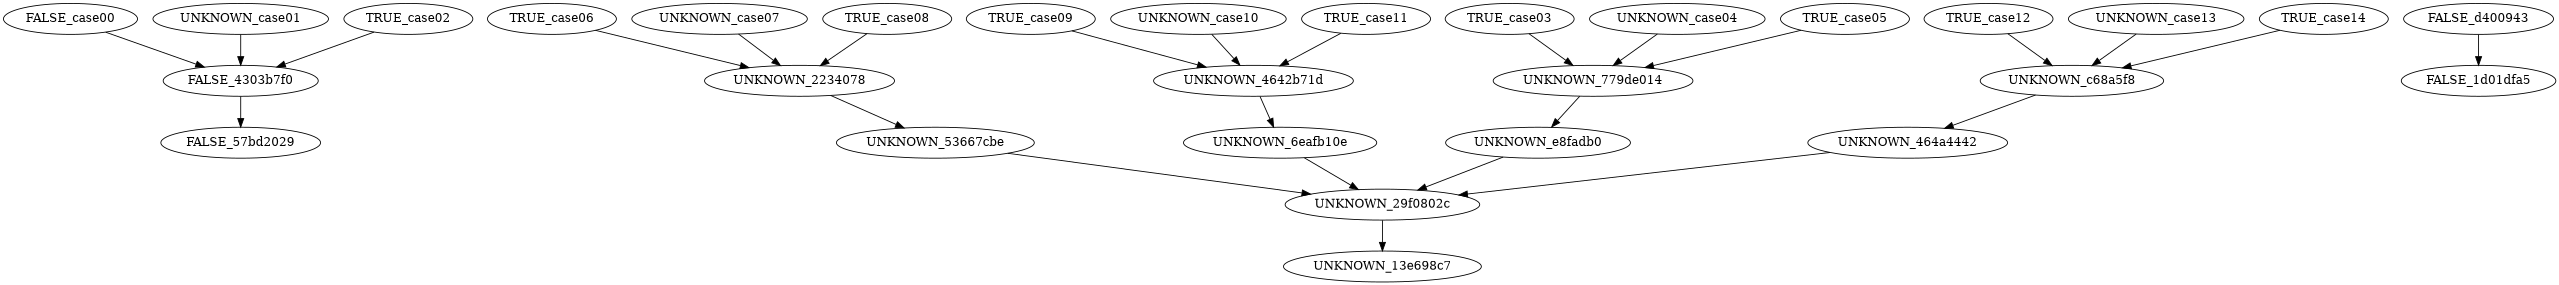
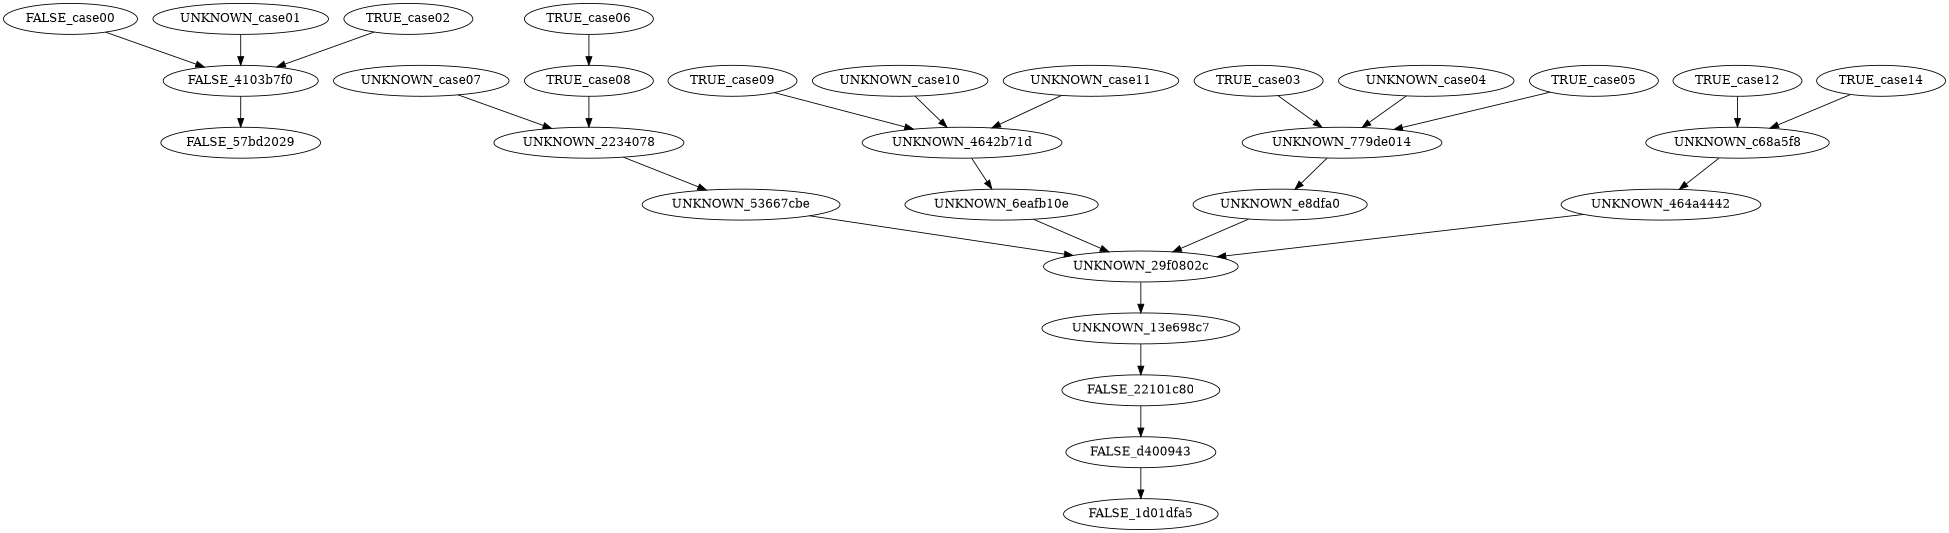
node "TRUE_case11": label "TRUE_case11" -> "UNKNOWN_case11"
node "UNKNOWN_case13": removed
edge "TRUE_case06" -> "UNKNOWN_2234078": now "TRUE_case06" -> "TRUE_case08"
node "FALSE_4303b7f0": label "FALSE_4303b7f0" -> "FALSE_4103b7f0"
node "UNKNOWN_e8fadb0": label "UNKNOWN_e8fadb0" -> "UNKNOWN_e8dfa0"
node "FALSE_22101c80": added
